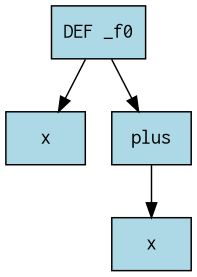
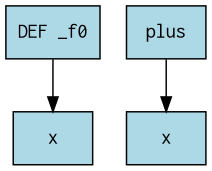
edge "DEF _f0" -> "plus": removed
